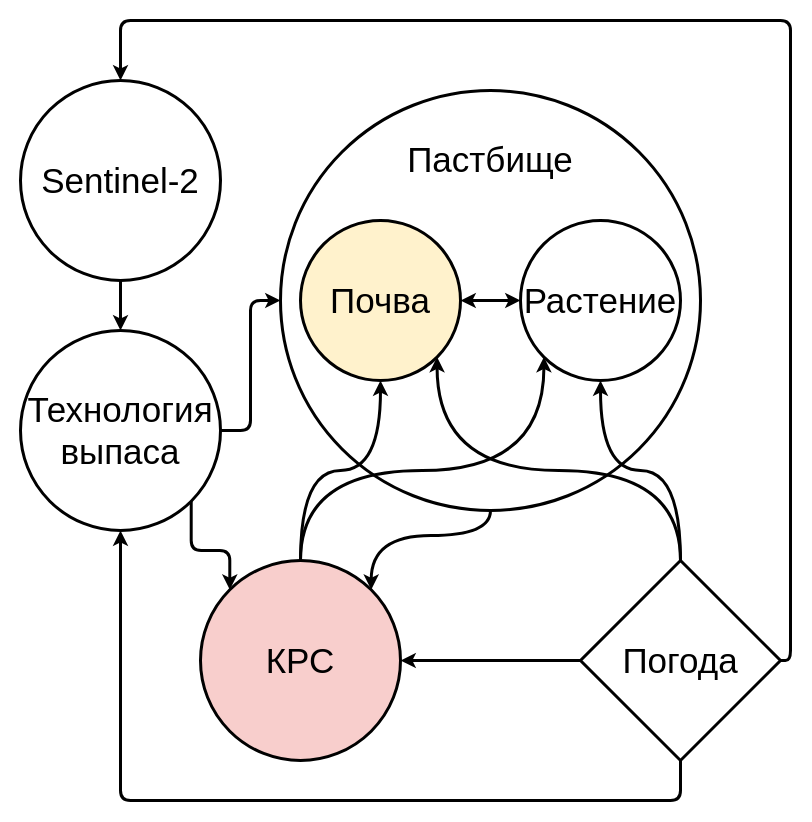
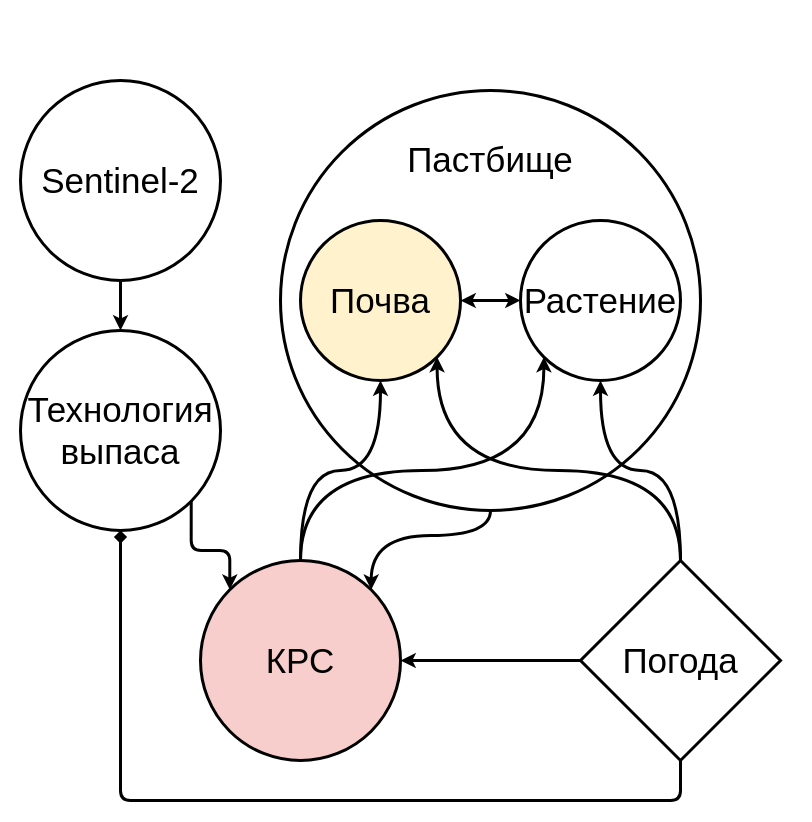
edge "Погода" -> "Sentinel-2": removed
edge "Технология выпаса" -> "Пастбище": removed
edge "Погода" -> "Технология выпаса": arrowhead classic -> diamond
